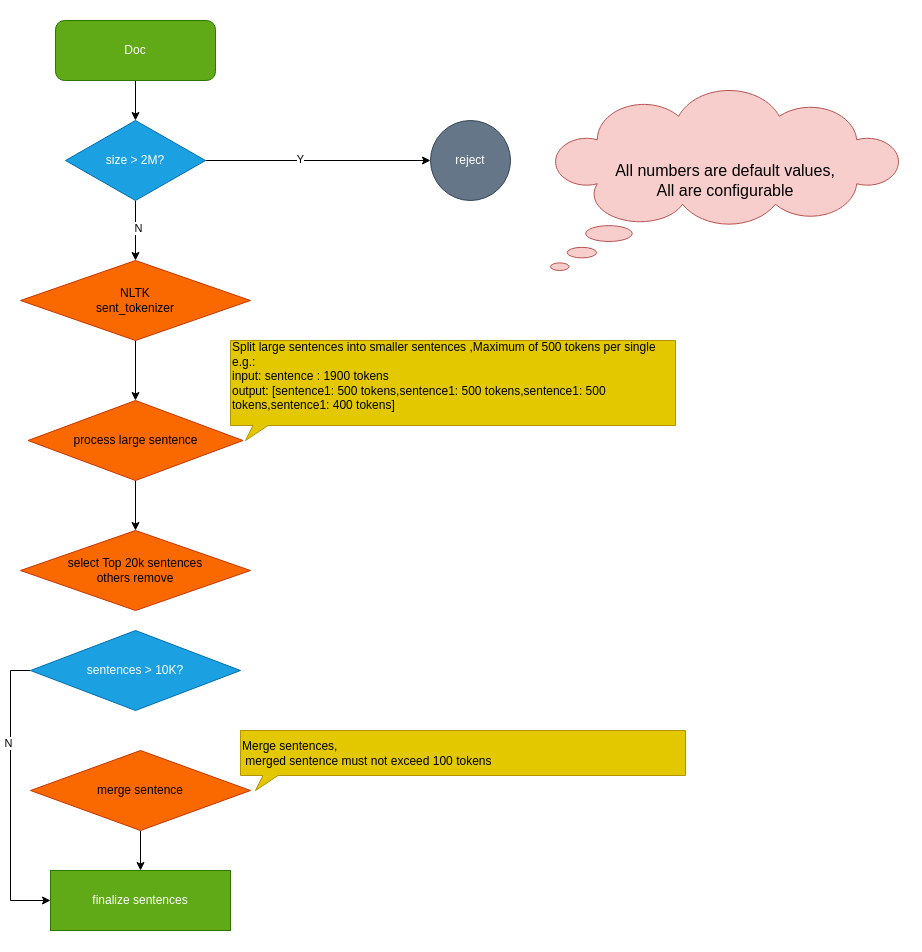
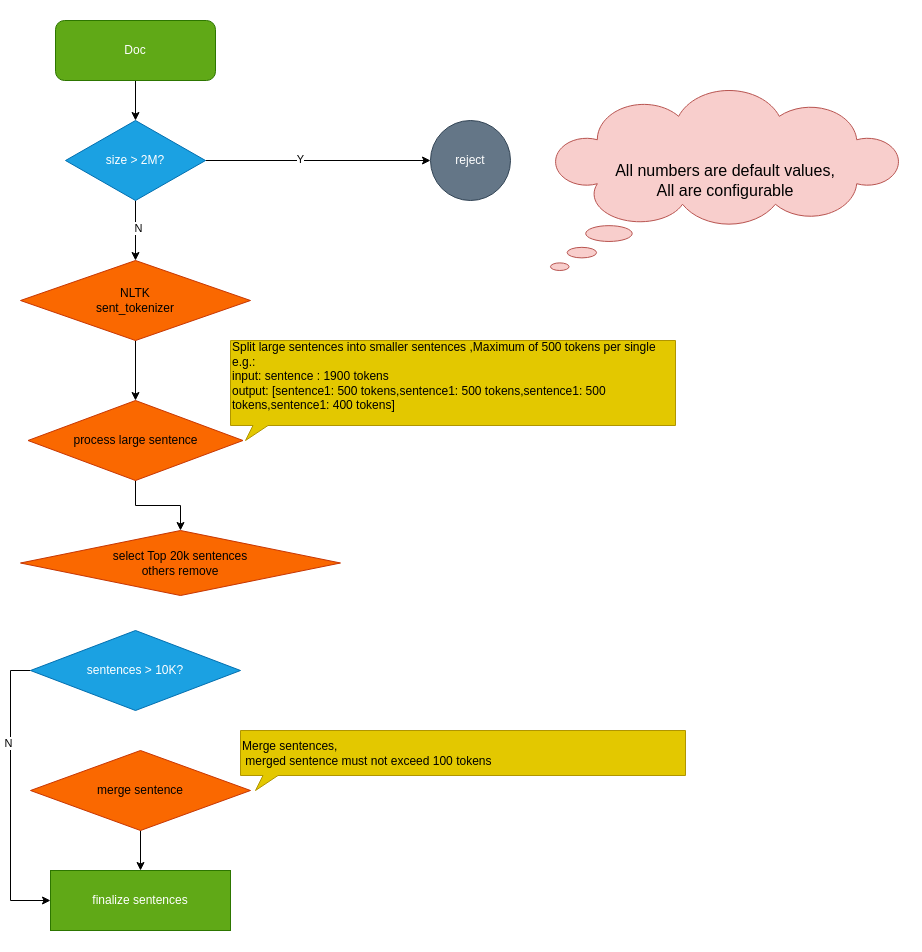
node "select Top 20k sentences others remove": size 230x80 -> 320x65
